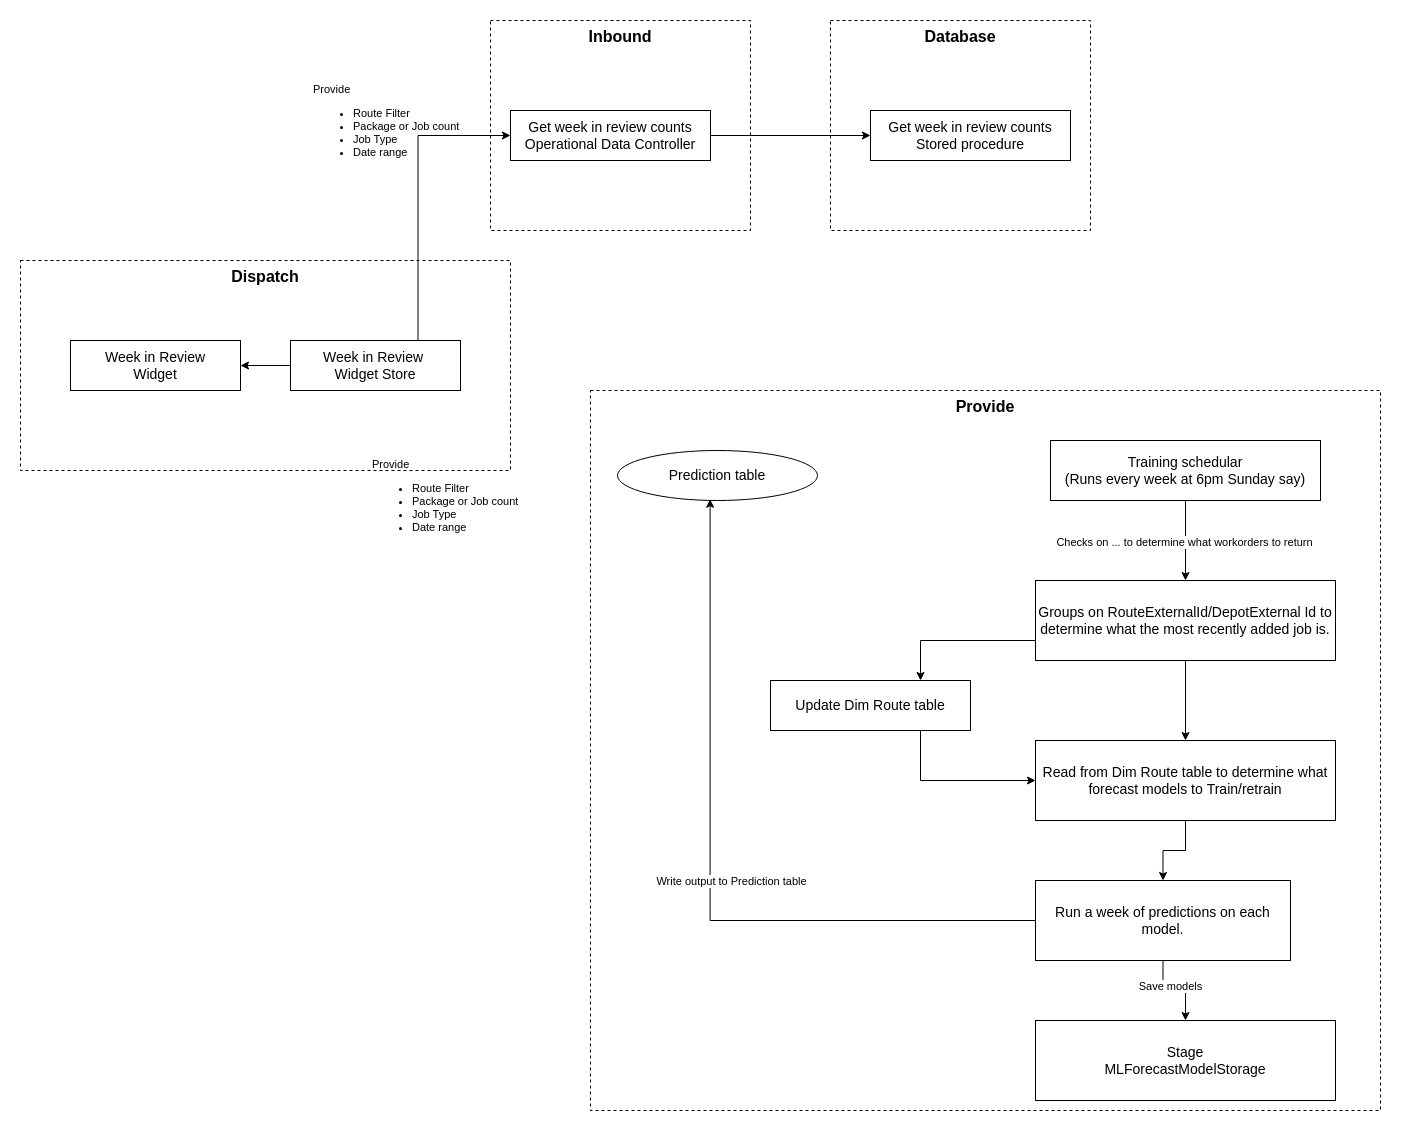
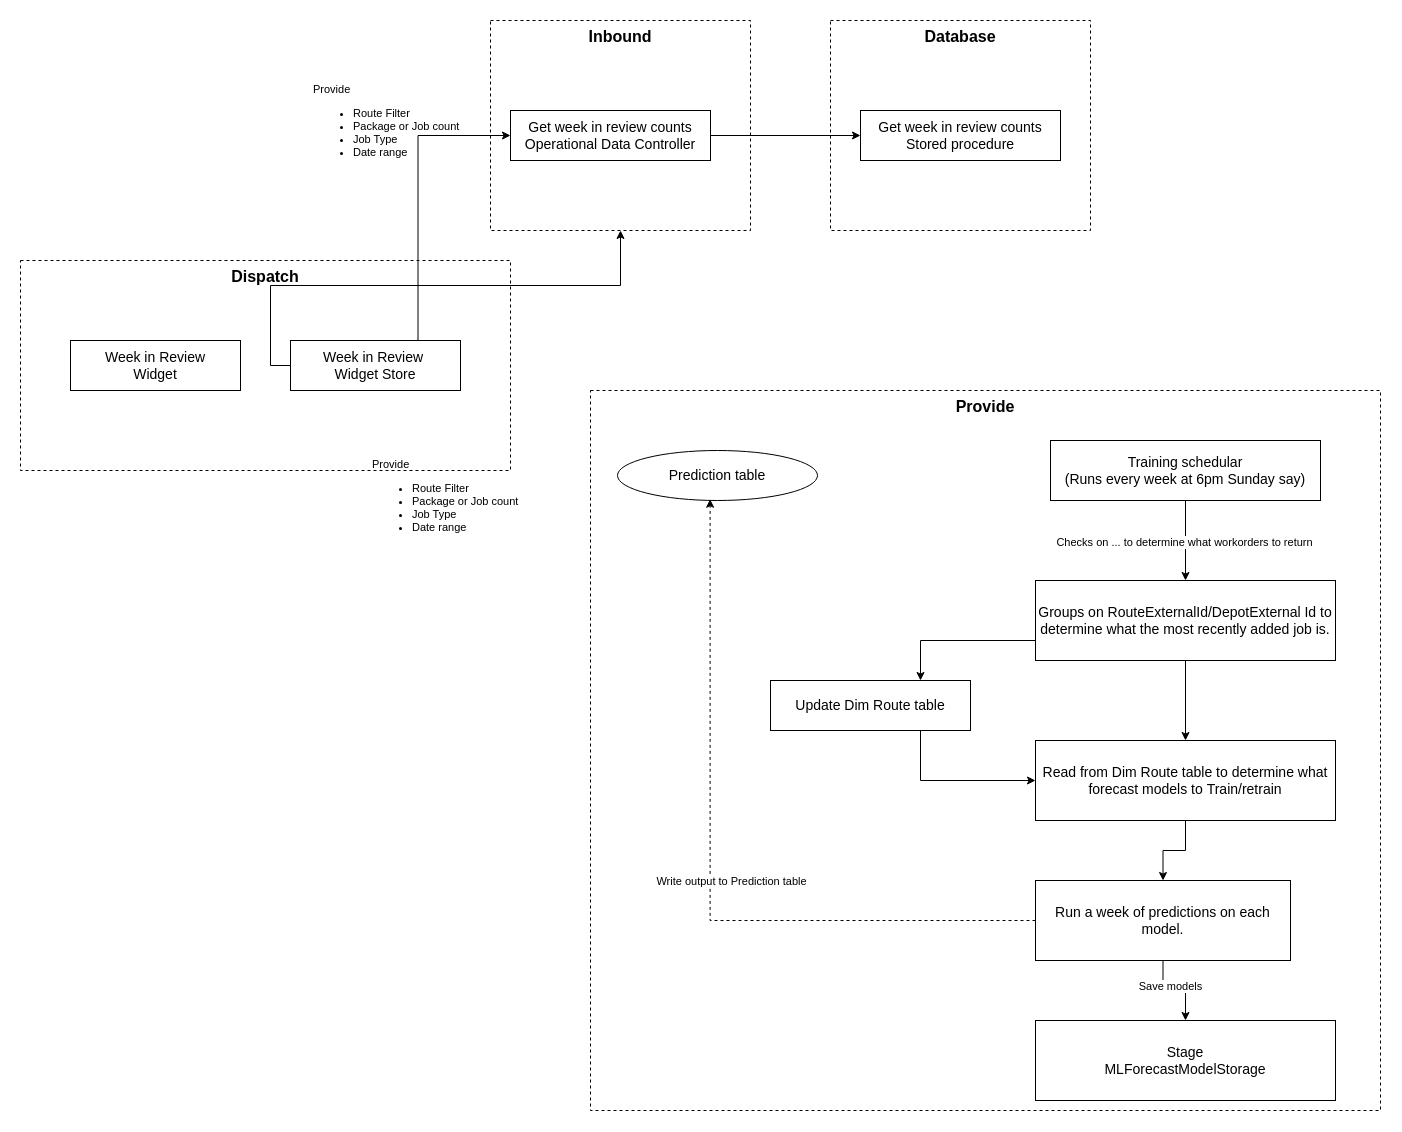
node "Get week in review counts Stored procedure": moved (971, 136) -> (961, 136)
edge "Week in Review Widget Store" -> "Week in Review Widget": now "Week in Review Widget Store" -> "Inbound"
edge "Run a week of predictions on each model." -> "Prediction table": style solid -> dashed
